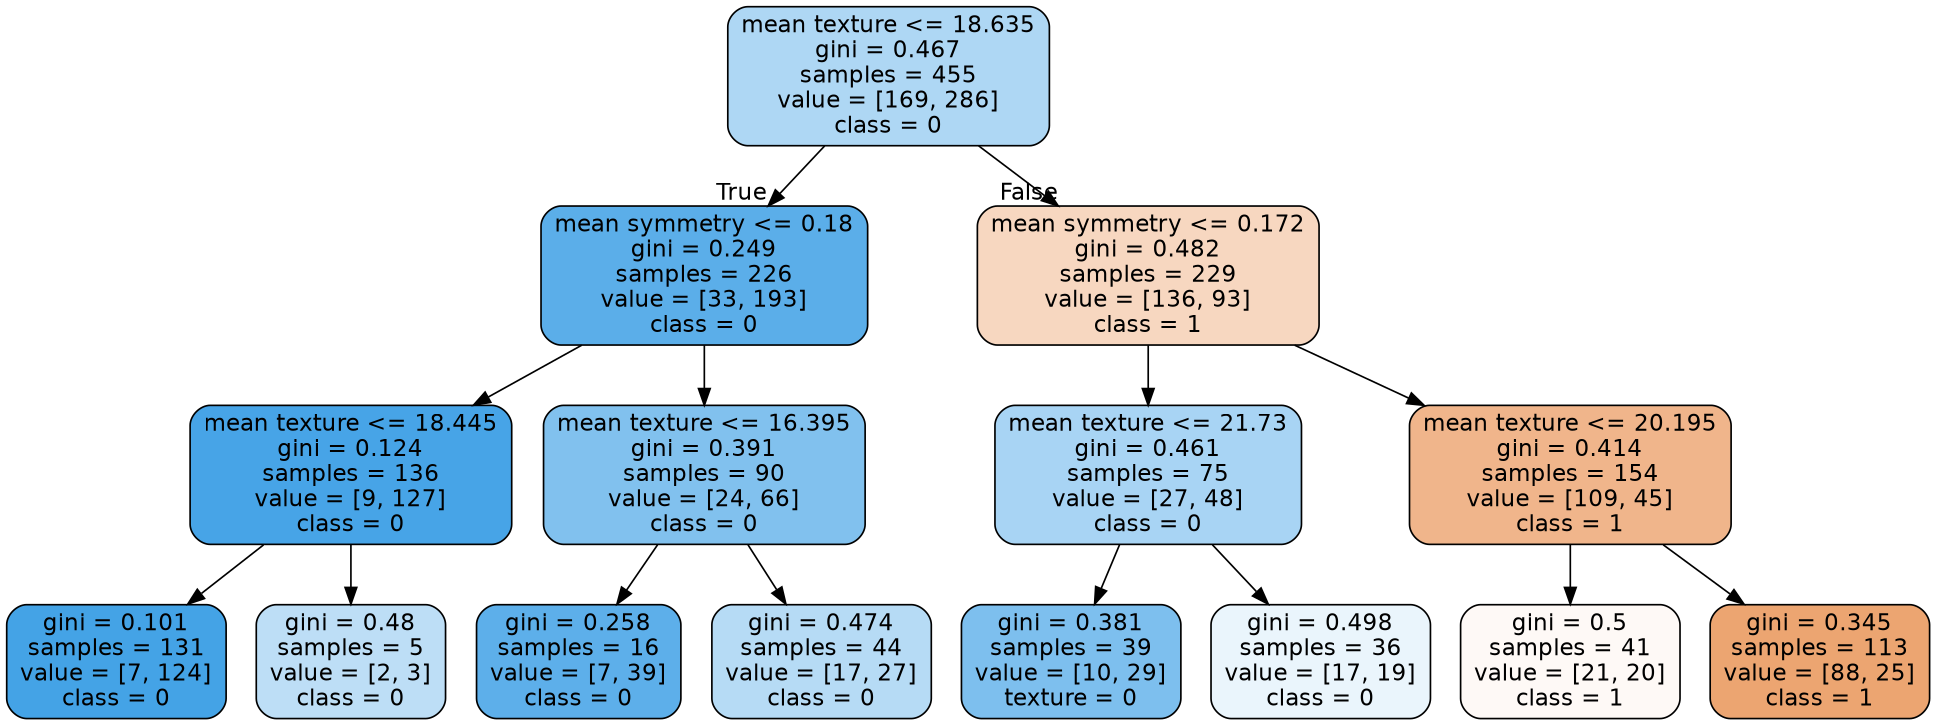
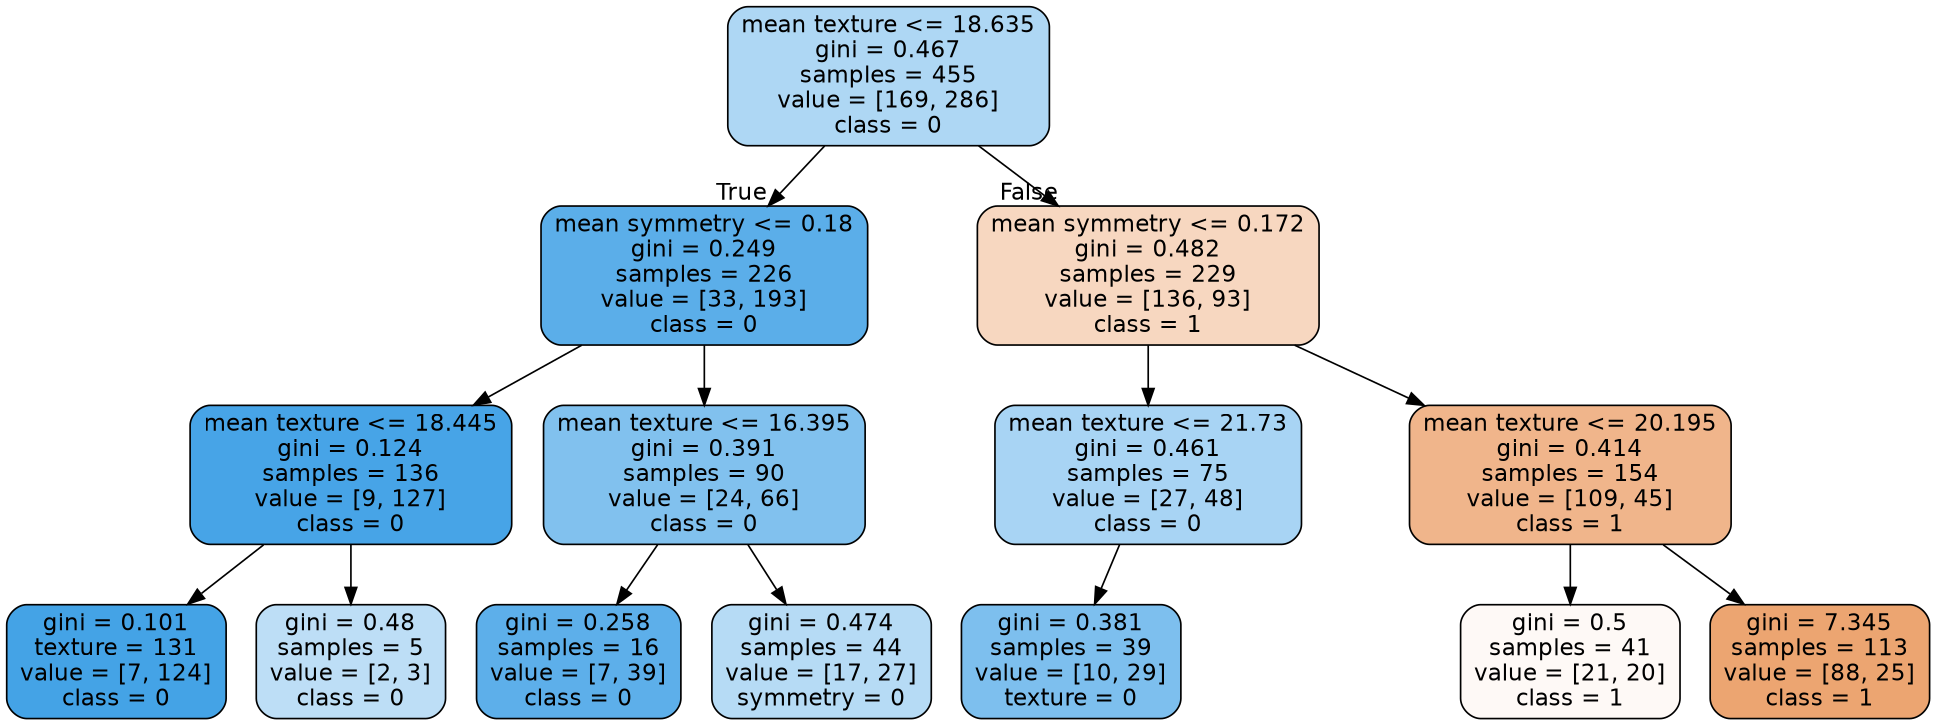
node "gini = 0.101 samples = 131 value = [7, 124] class = 0": label "gini = 0.101 samples = 131 value = [7, 124] class = 0" -> "gini = 0.101 texture = 131 value = [7, 124] class = 0"
node "gini = 0.474 samples = 44 value = [17, 27] class = 0": label "gini = 0.474 samples = 44 value = [17, 27] class = 0" -> "gini = 0.474 samples = 44 value = [17, 27] symmetry = 0"
node "gini = 0.498 samples = 36 value = [17, 19] class = 0": removed
node "gini = 0.345 samples = 113 value = [88, 25] class = 1": label "gini = 0.345 samples = 113 value = [88, 25] class = 1" -> "gini = 7.345 samples = 113 value = [88, 25] class = 1"
